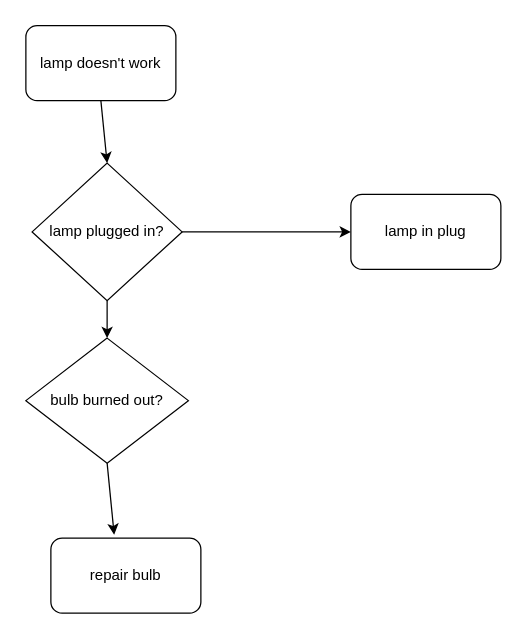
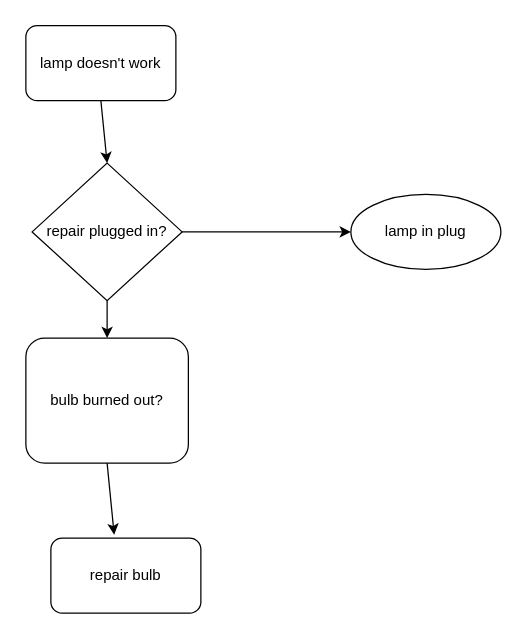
node "lamp plugged in?": label "lamp plugged in?" -> "repair plugged in?"
node "lamp in plug": shape rounded rectangle -> ellipse
node "bulb burned out?": shape diamond -> rounded rectangle
